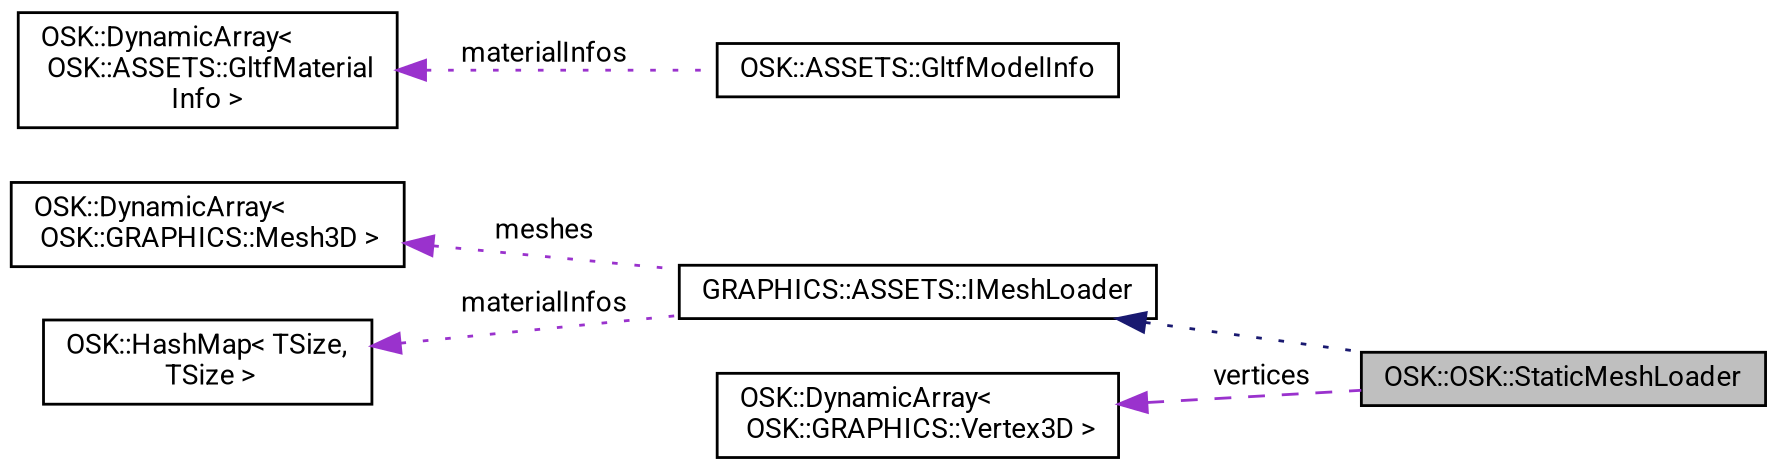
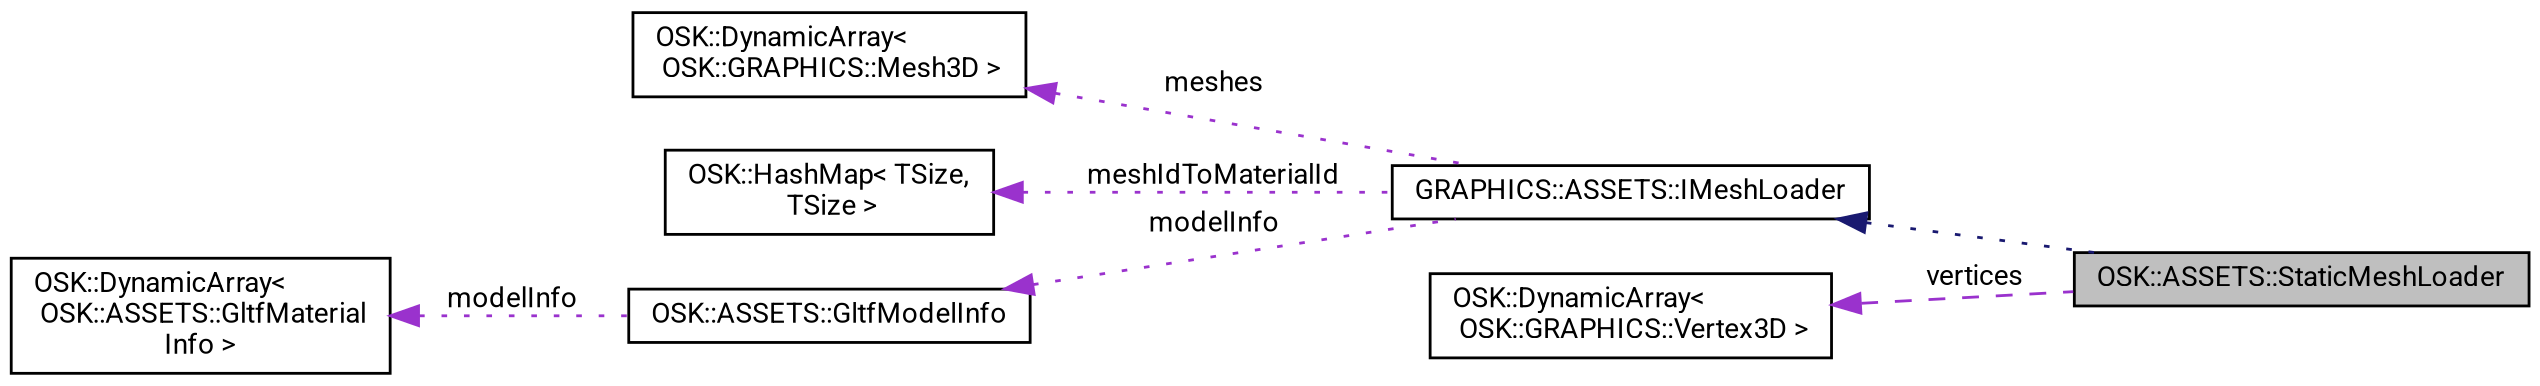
edge "OSK::ASSETS::GltfModelInfo" -> "OSK::DynamicArray< OSK::ASSETS::GltfMaterial Info >": label " materialInfos" -> " modelInfo"
edge "GRAPHICS::ASSETS::IMeshLoader" -> "OSK::ASSETS::GltfModelInfo": added, label "modelInfo"
edge "GRAPHICS::ASSETS::IMeshLoader" -> "OSK::HashMap< TSize, TSize >": label " materialInfos" -> " meshIdToMaterialId"
node "OSK::OSK::StaticMeshLoader": label "OSK::OSK::StaticMeshLoader" -> "OSK::ASSETS::StaticMeshLoader"
